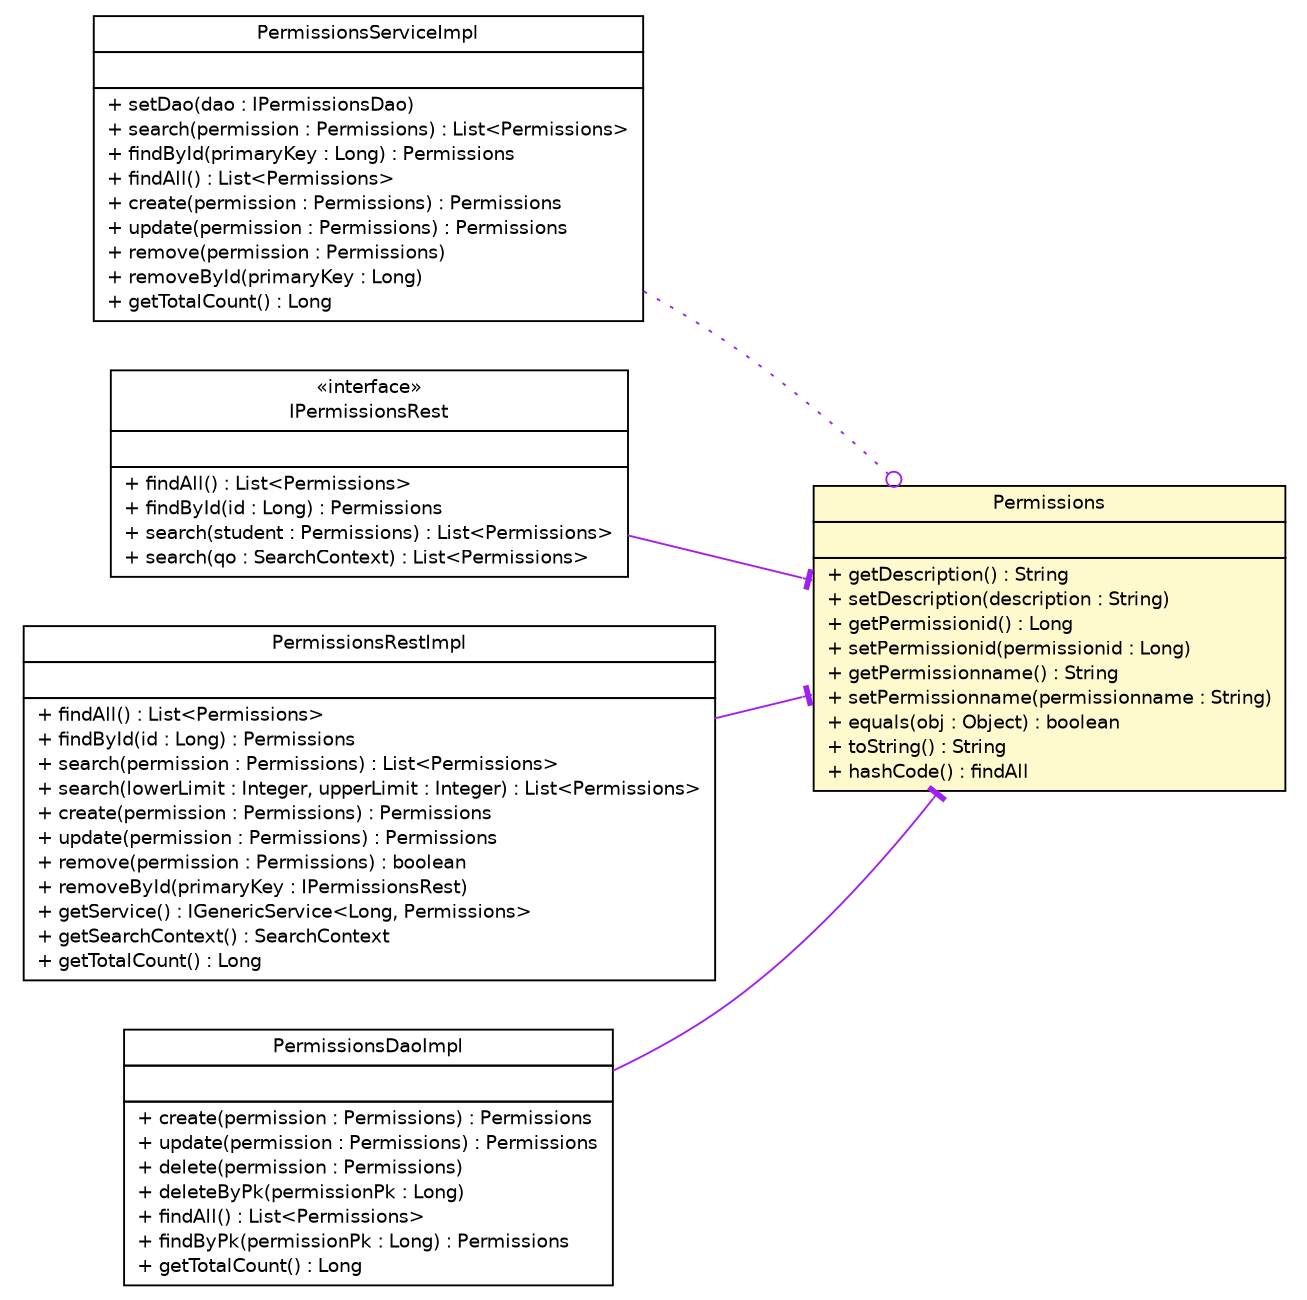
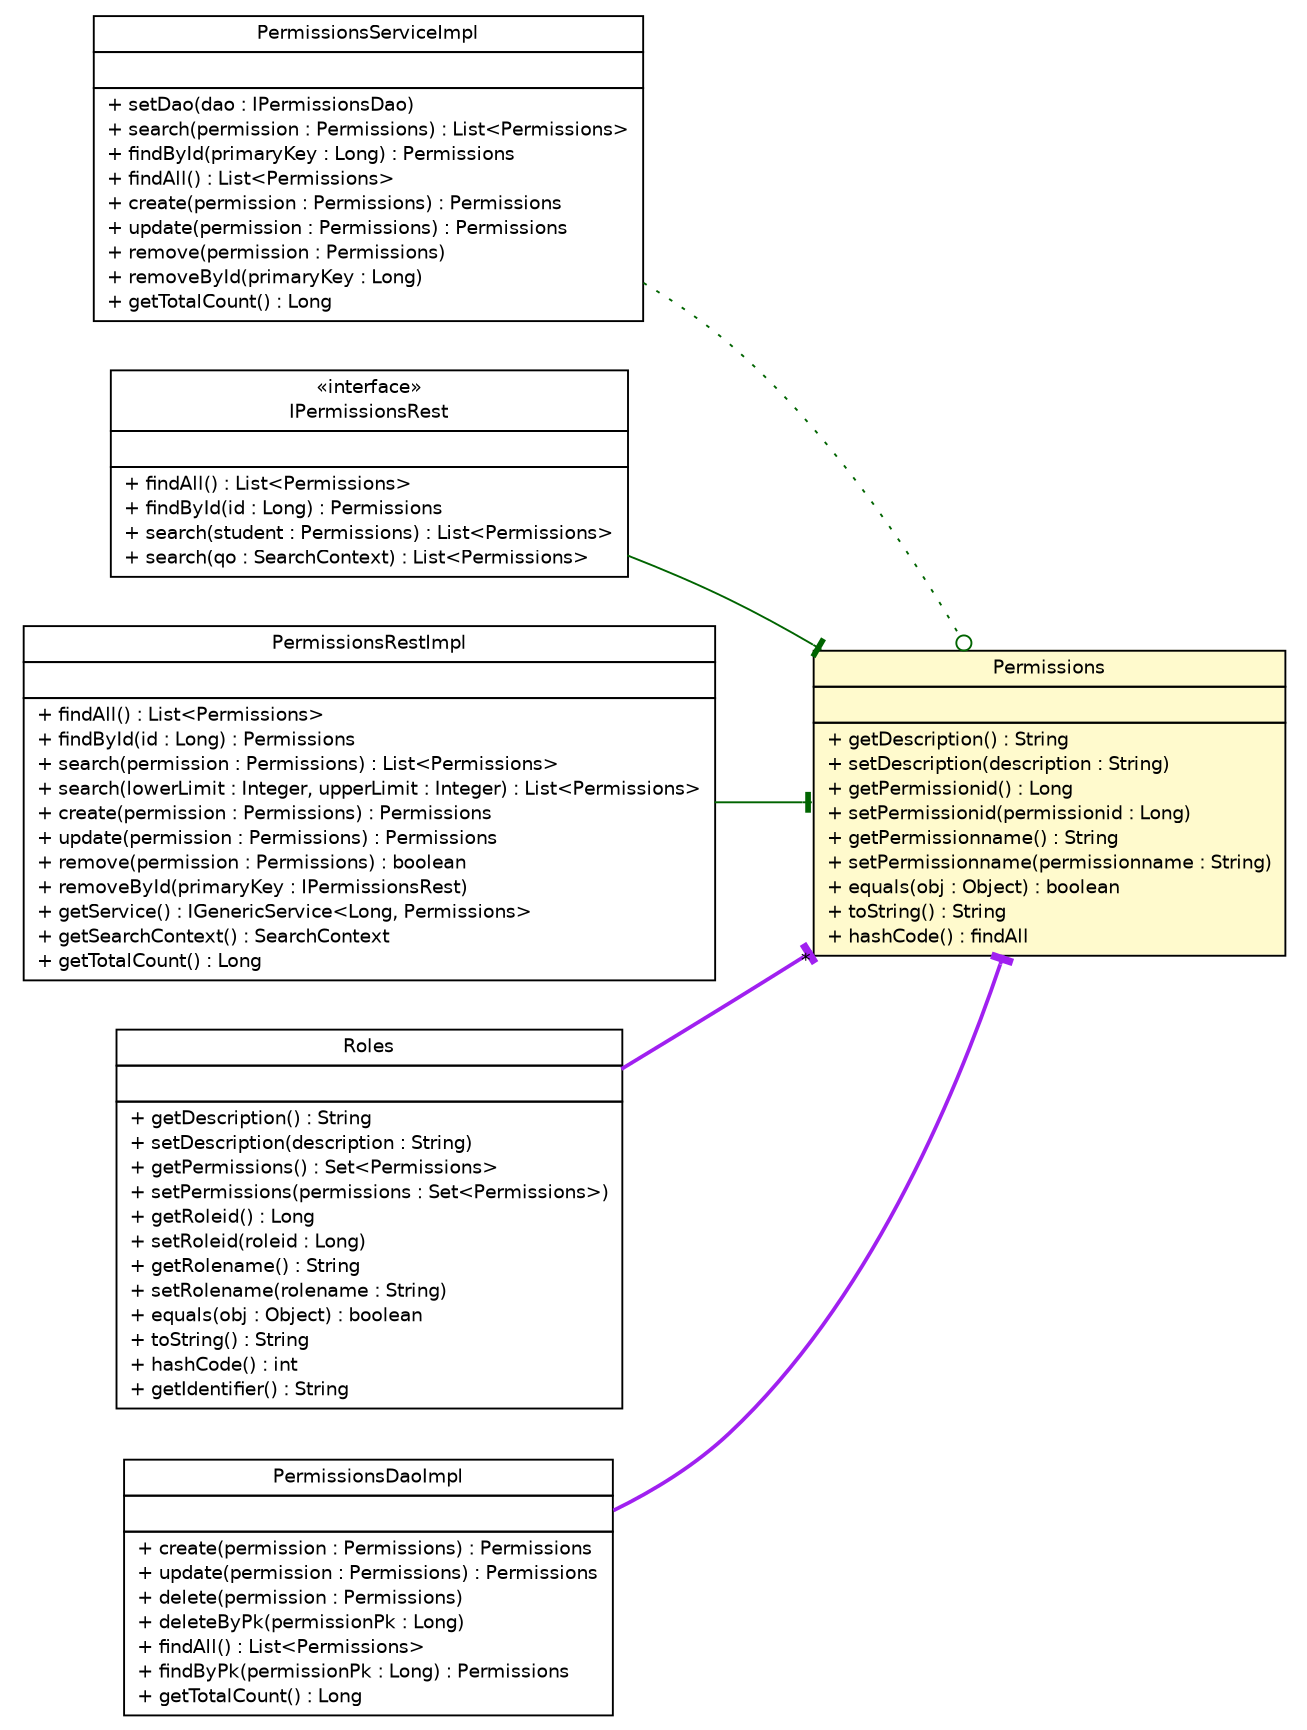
edge "PermissionsServiceImpl" -> "Permissions": color purple -> darkgreen
edge "IPermissionsRest" -> "Permissions": color purple -> darkgreen
edge "PermissionsRestImpl" -> "Permissions": color purple -> darkgreen
edge "PermissionsDaoImpl" -> "Permissions": style solid -> bold
node "Roles": added
